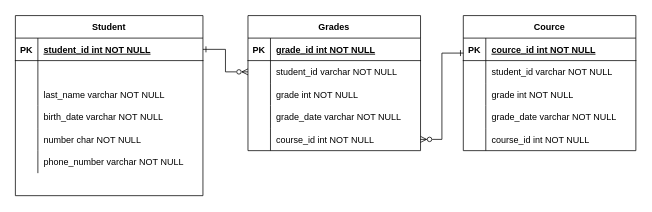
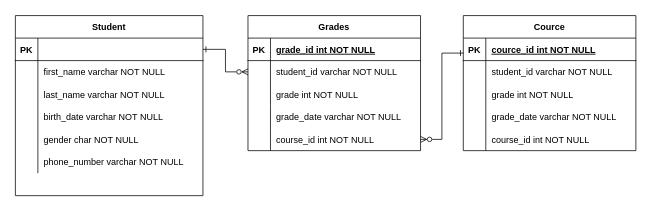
node "student_id int NOT NULL": removed
node "first_name varchar NOT NULL": added
node "number char NOT NULL": label "number char NOT NULL" -> "gender char NOT NULL"
